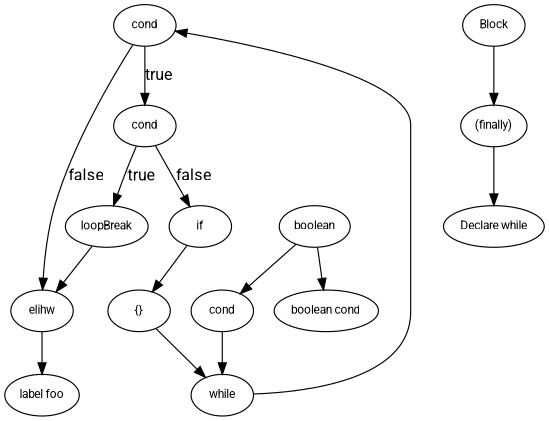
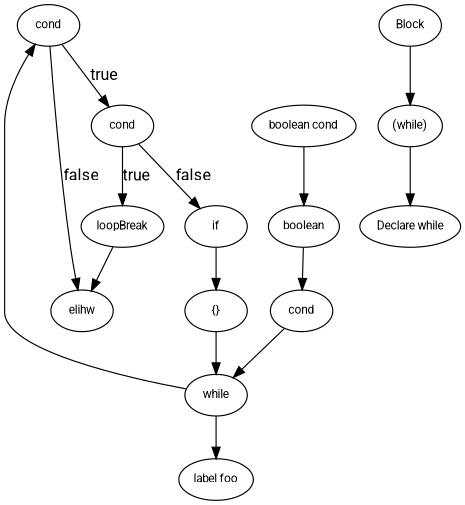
node "(finally)": label "(finally)" -> "(while)"
edge "boolean" -> "boolean cond": reversed
edge "elihw" -> "label foo": now "while" -> "label foo"
